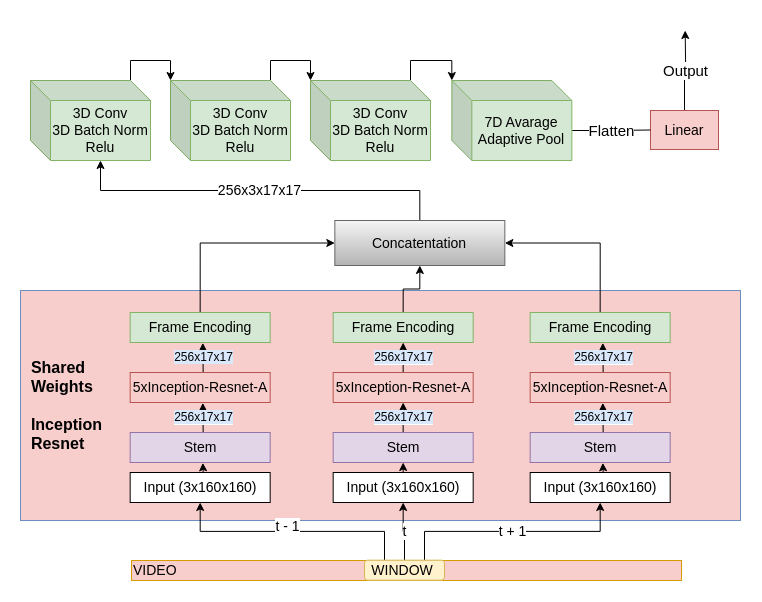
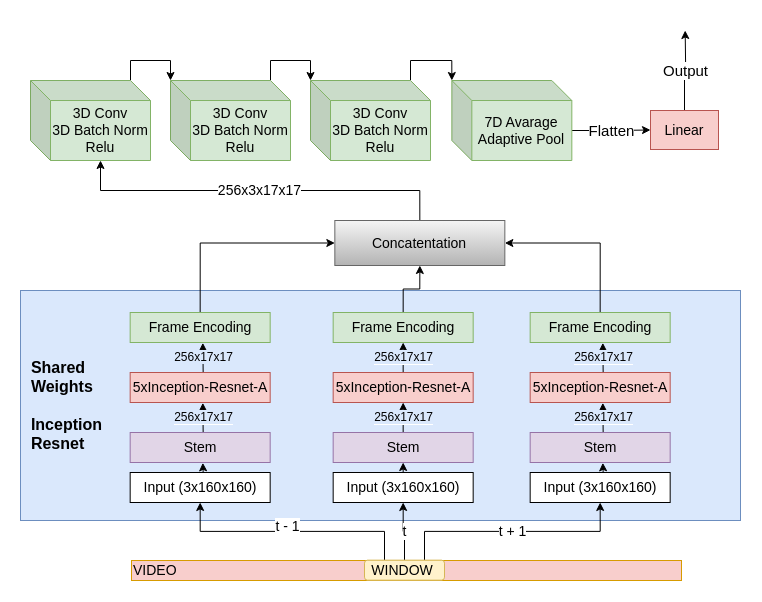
edge "7D Avarage Adaptive Pool" -- "Linear": arrowhead none -> classic
node "Shared Weights Inception Resnet": fillcolor #f8cecc -> #dae8fc
